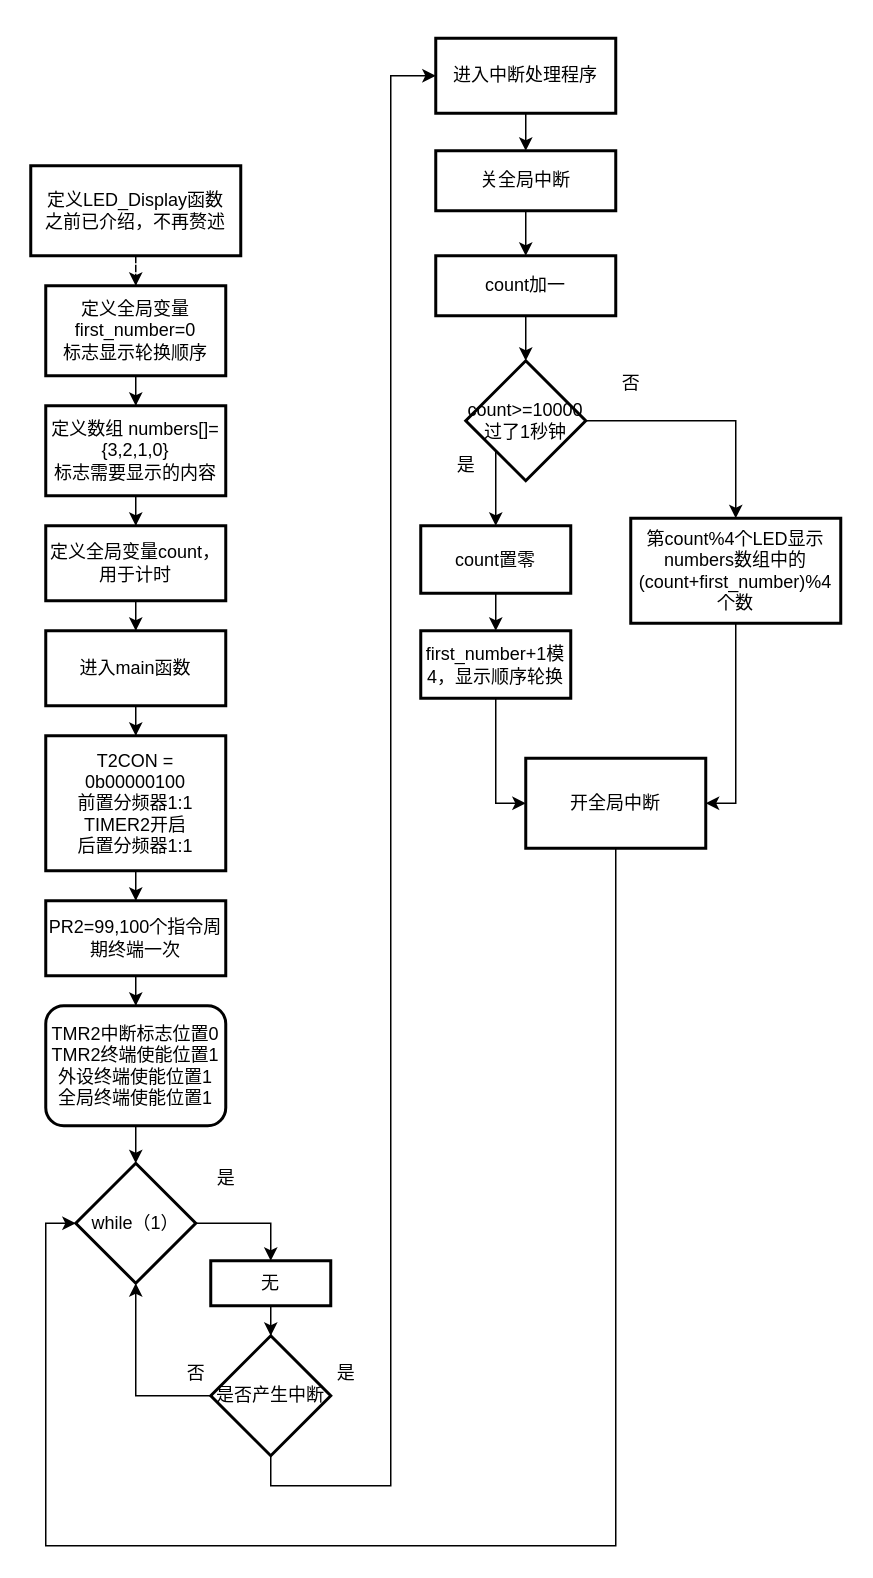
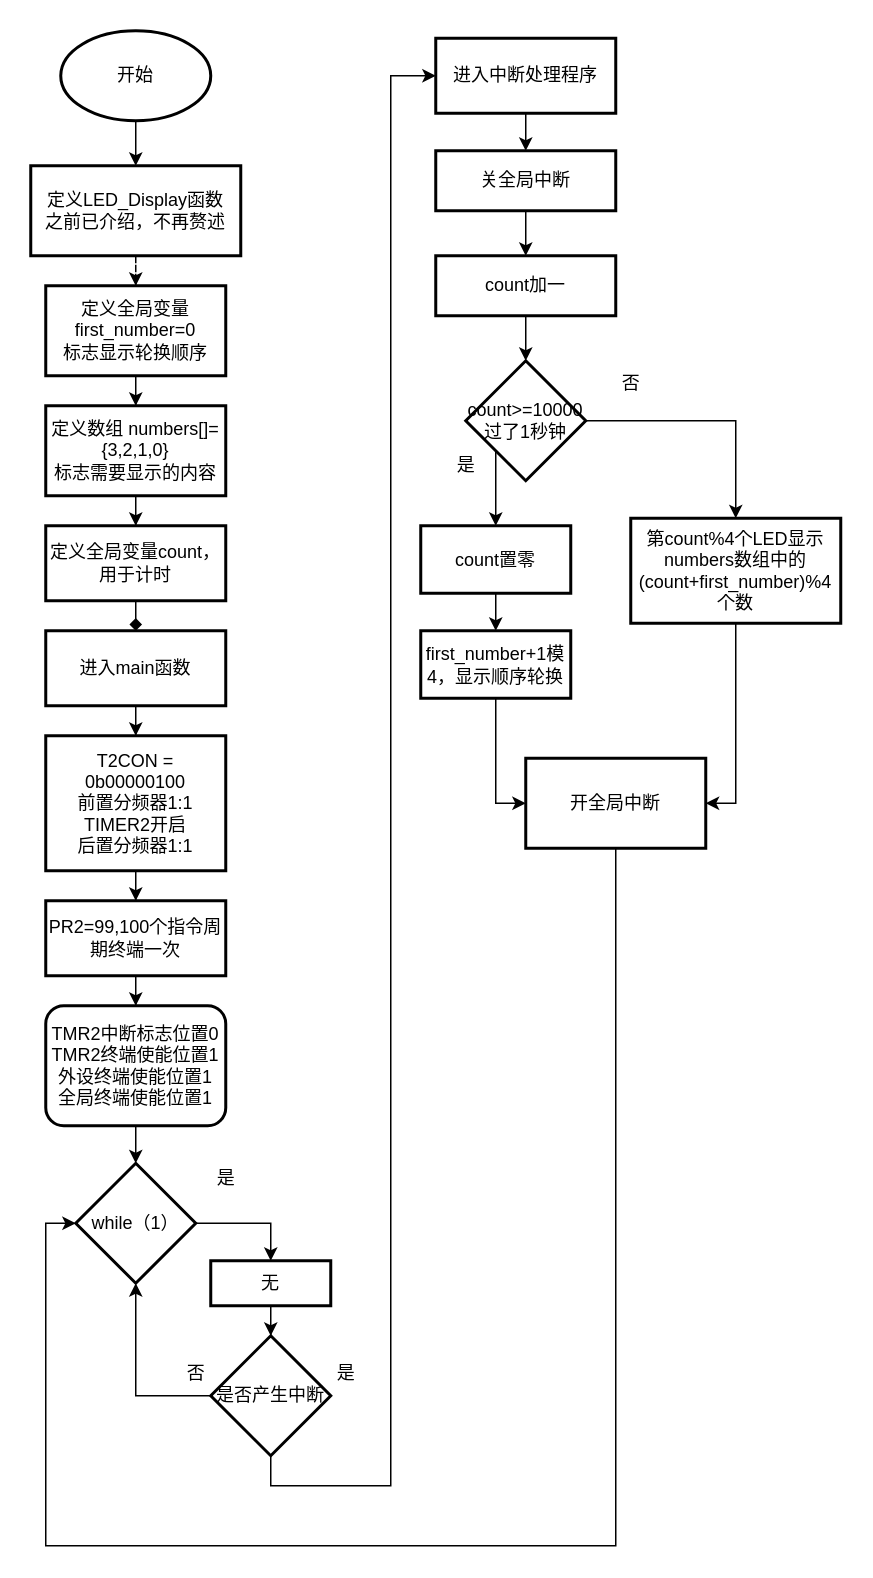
node "开始": added
edge "开始" -> "定义LED_Display函数 之前已介绍，不再赘述": added
edge "定义全局变量count，用于计时" -> "进入main函数": arrowhead classic -> diamond
